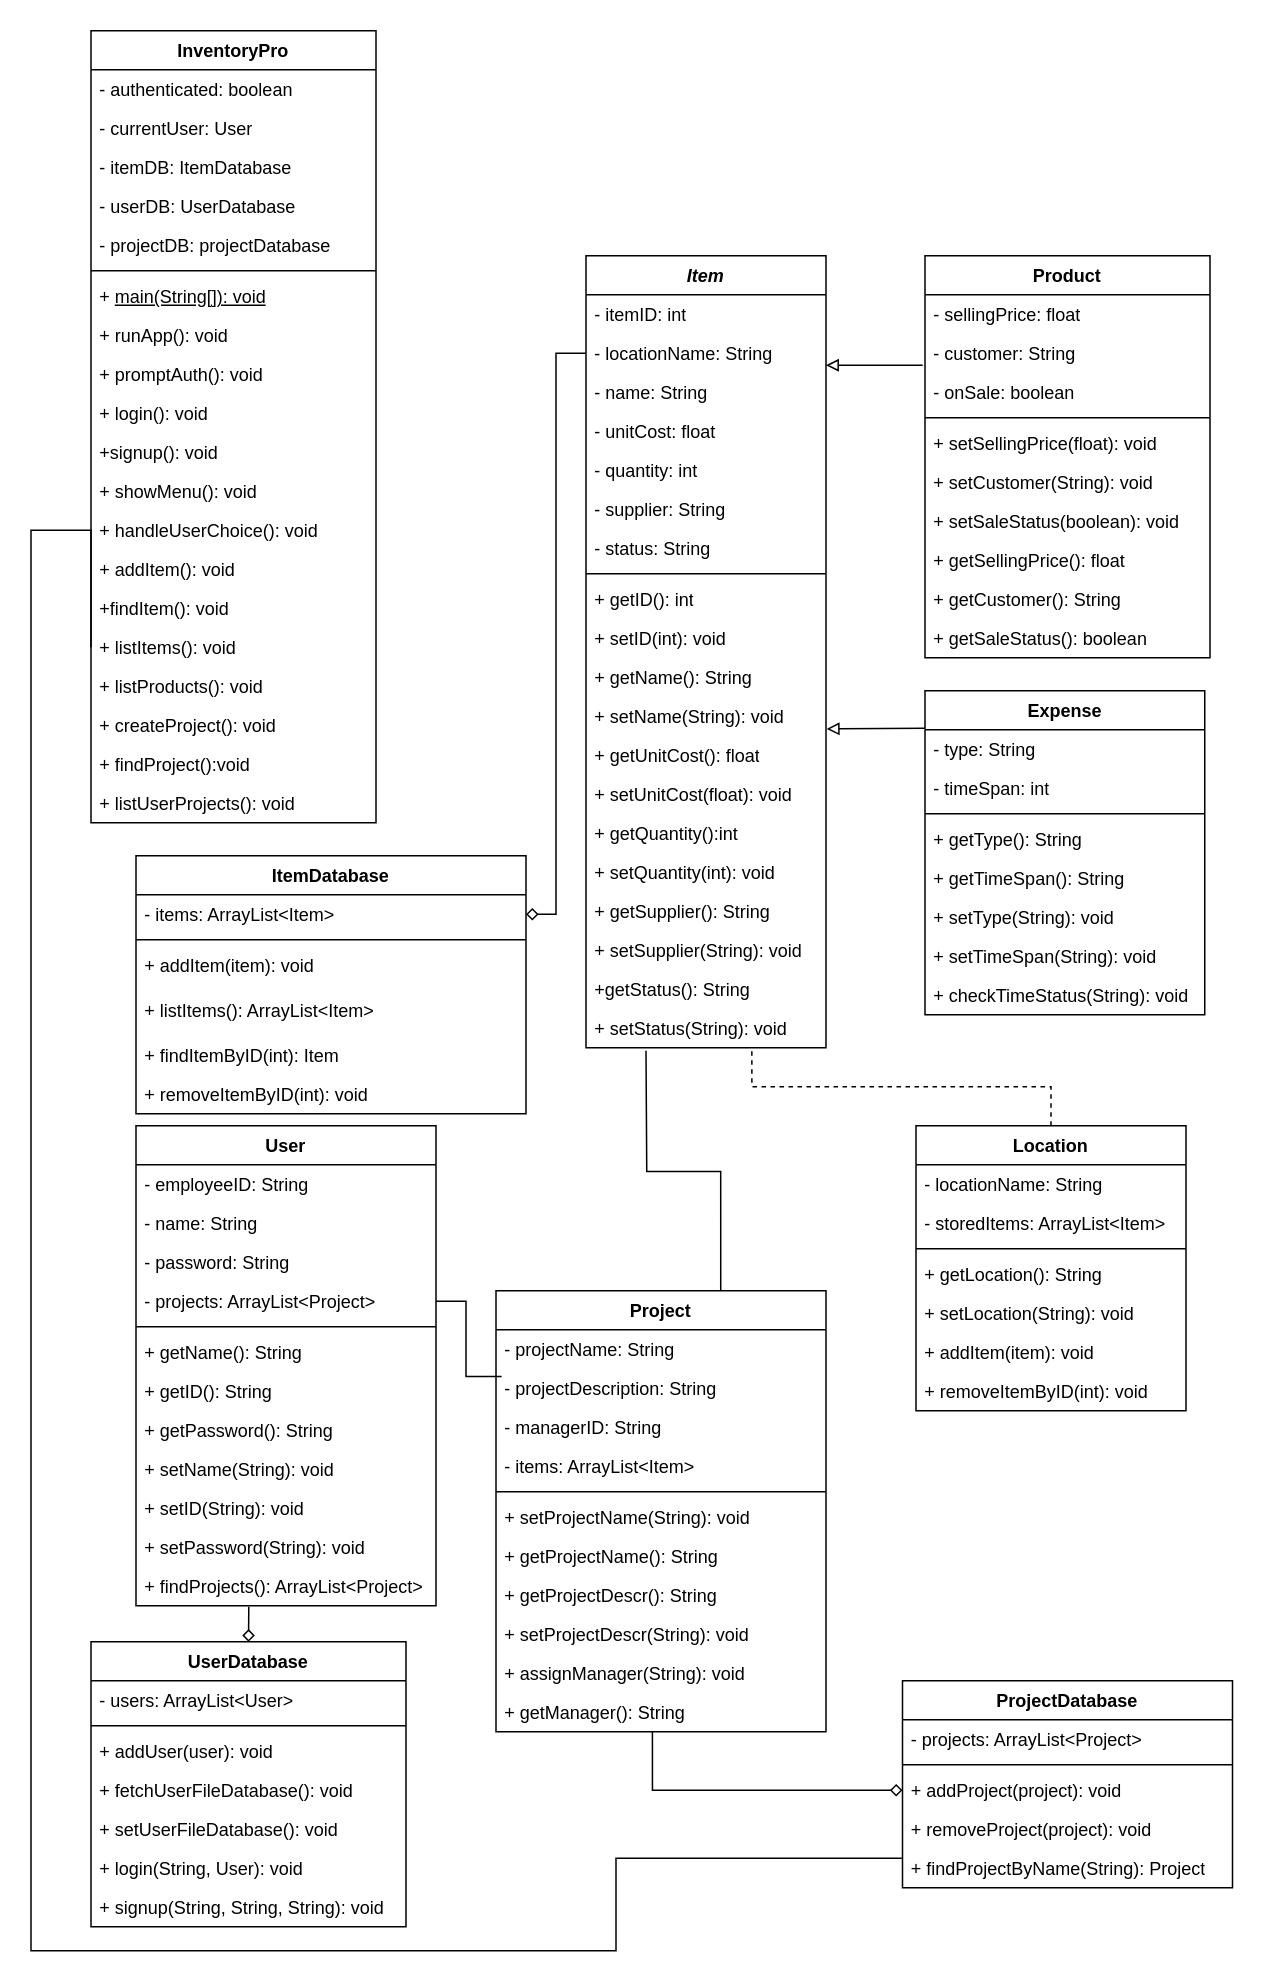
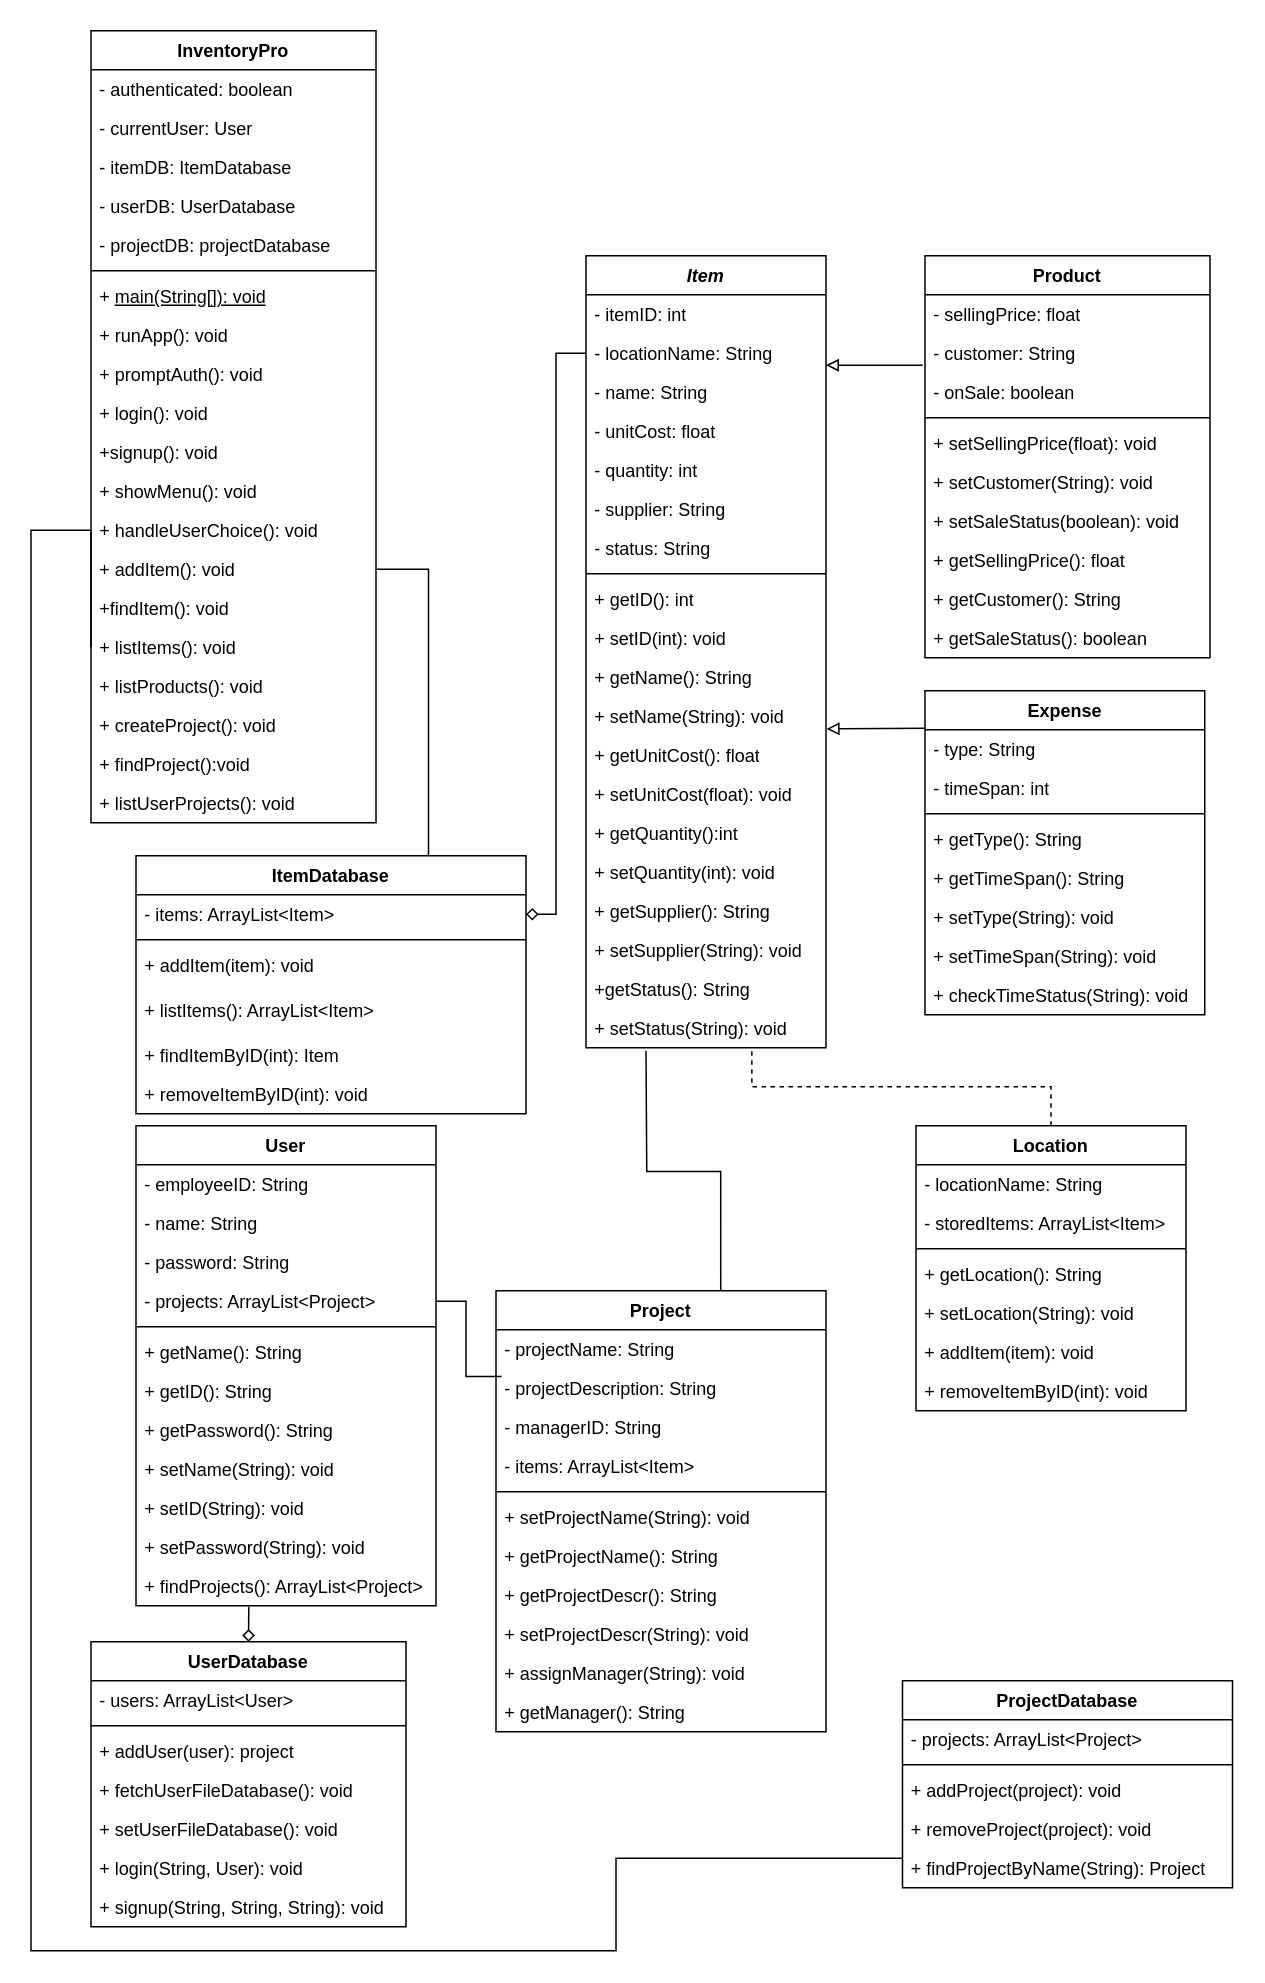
edge "+ addItem(): void" -- "ItemDatabase": added
node "+ addUser(user): void": label "+ addUser(user): void" -> "+ addUser(user): project"
edge "+ getManager(): String" -> "+ addProject(project): void": removed
